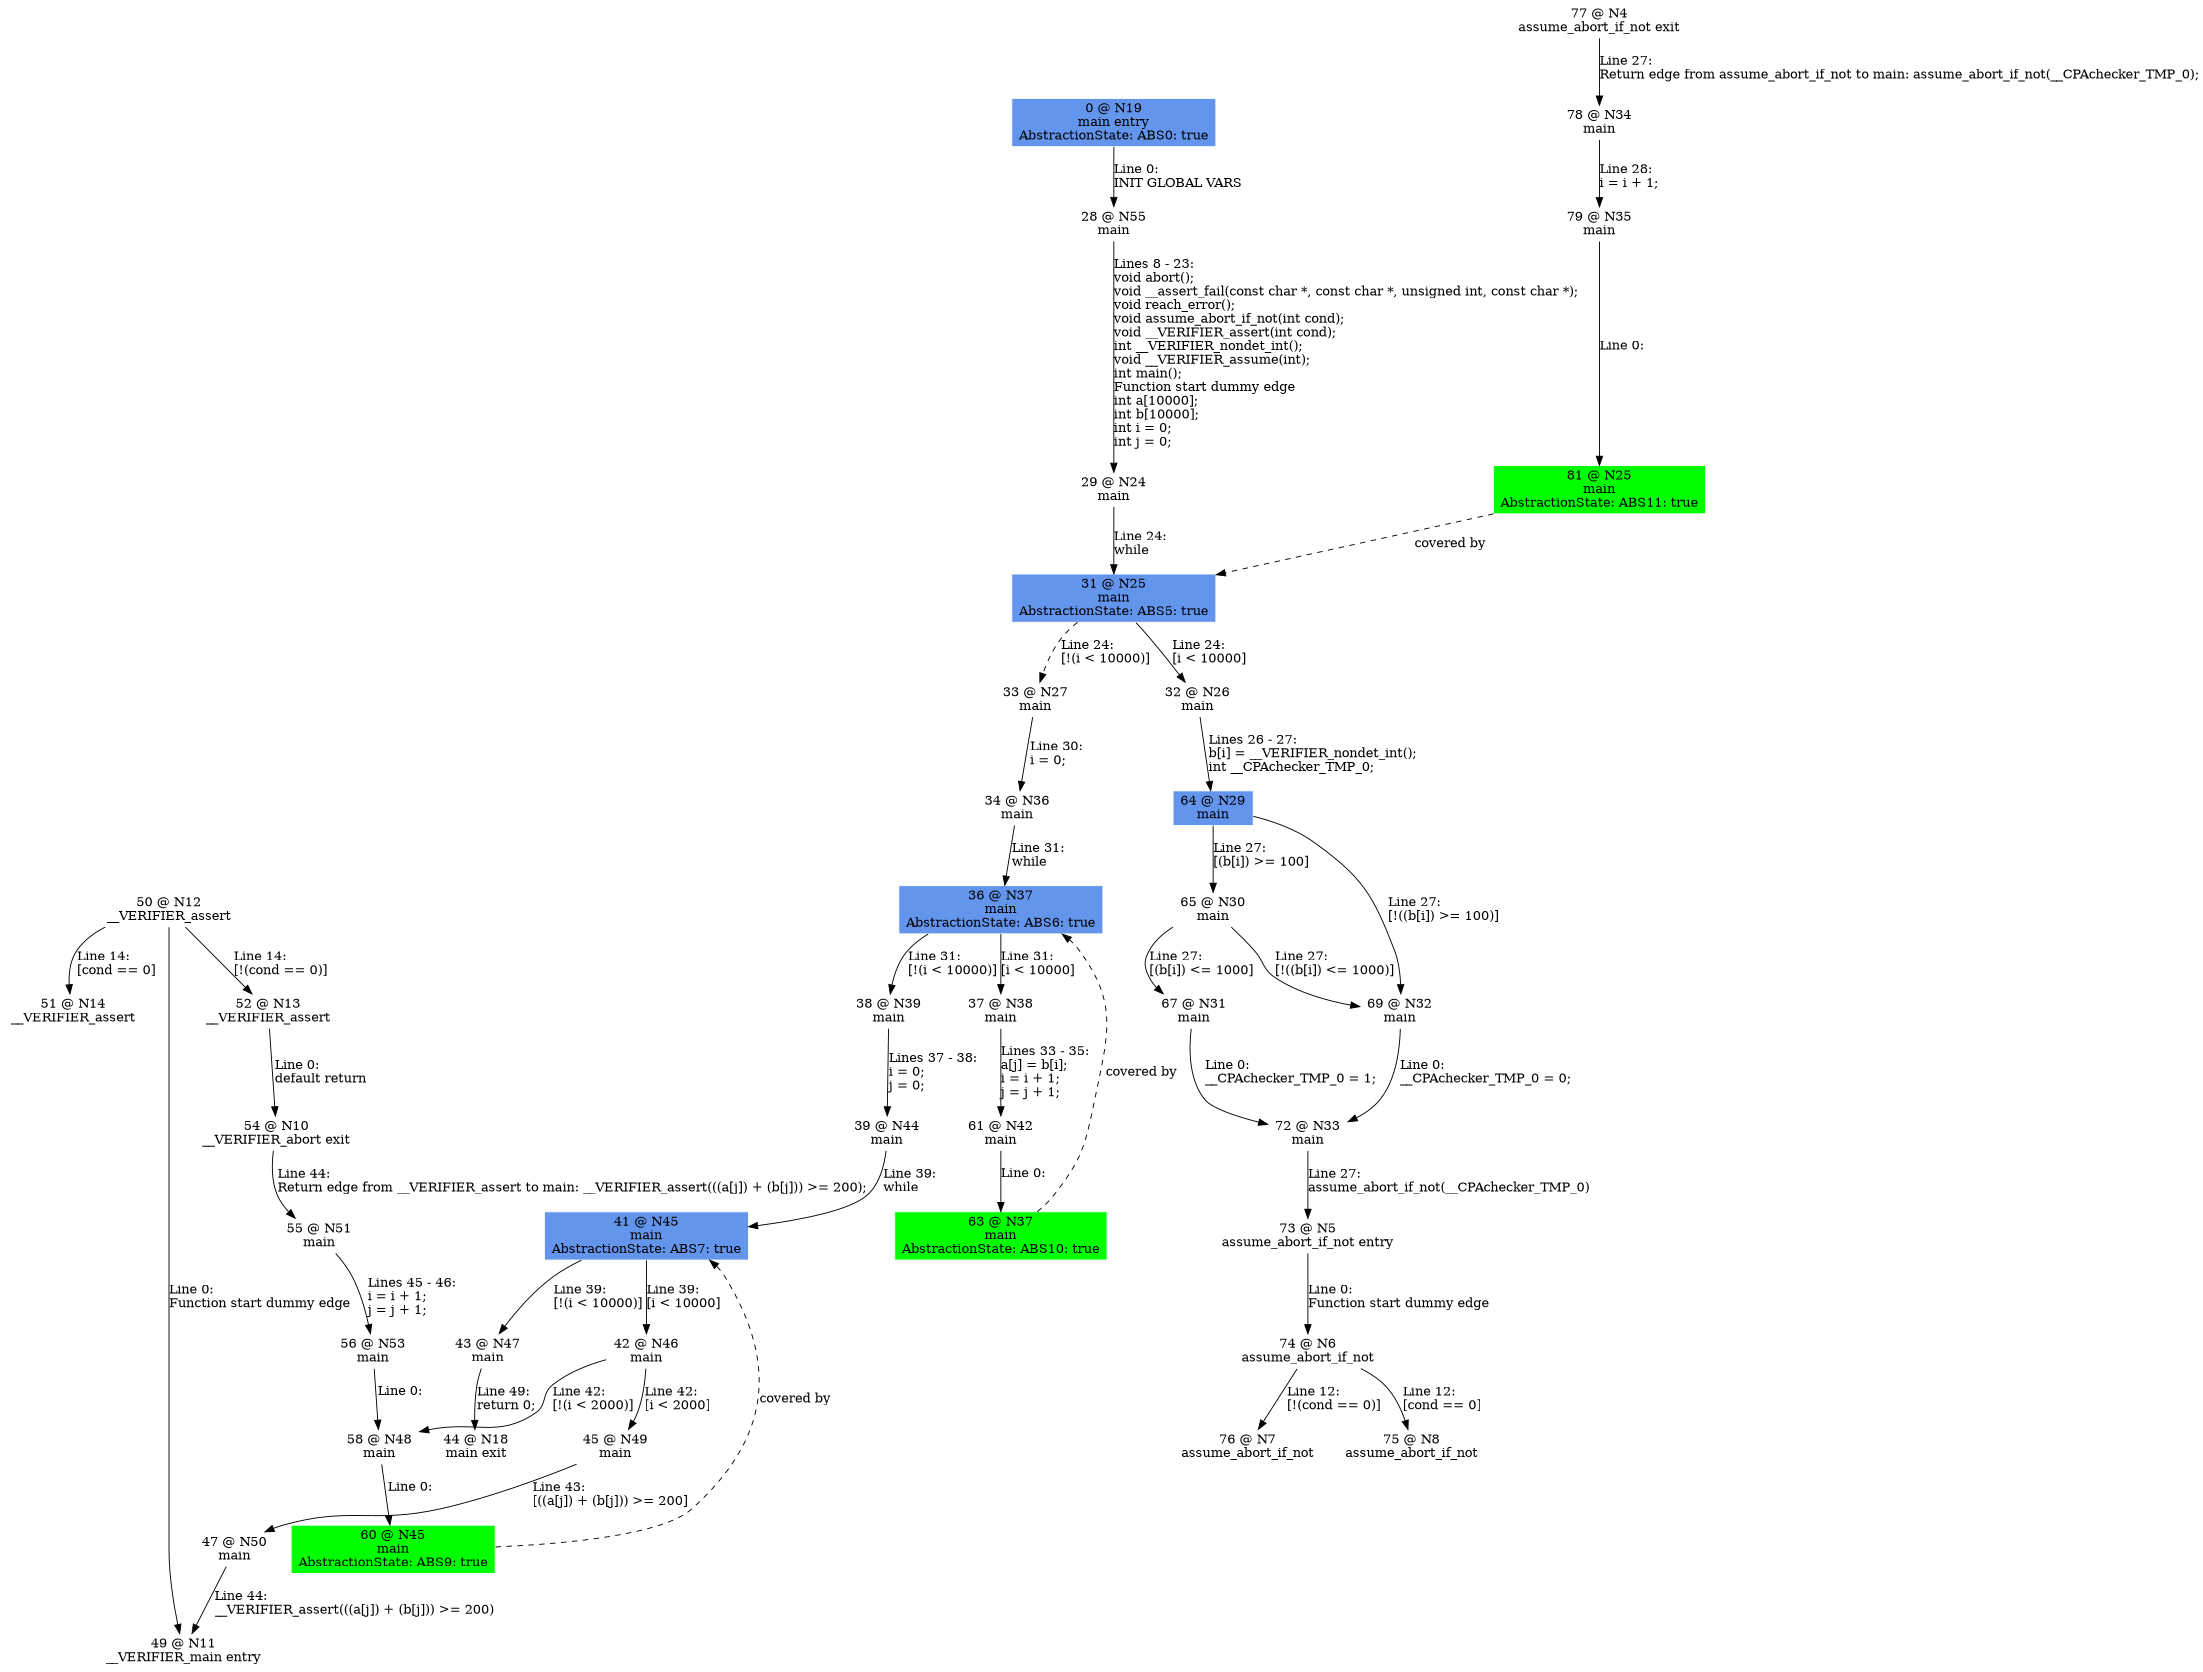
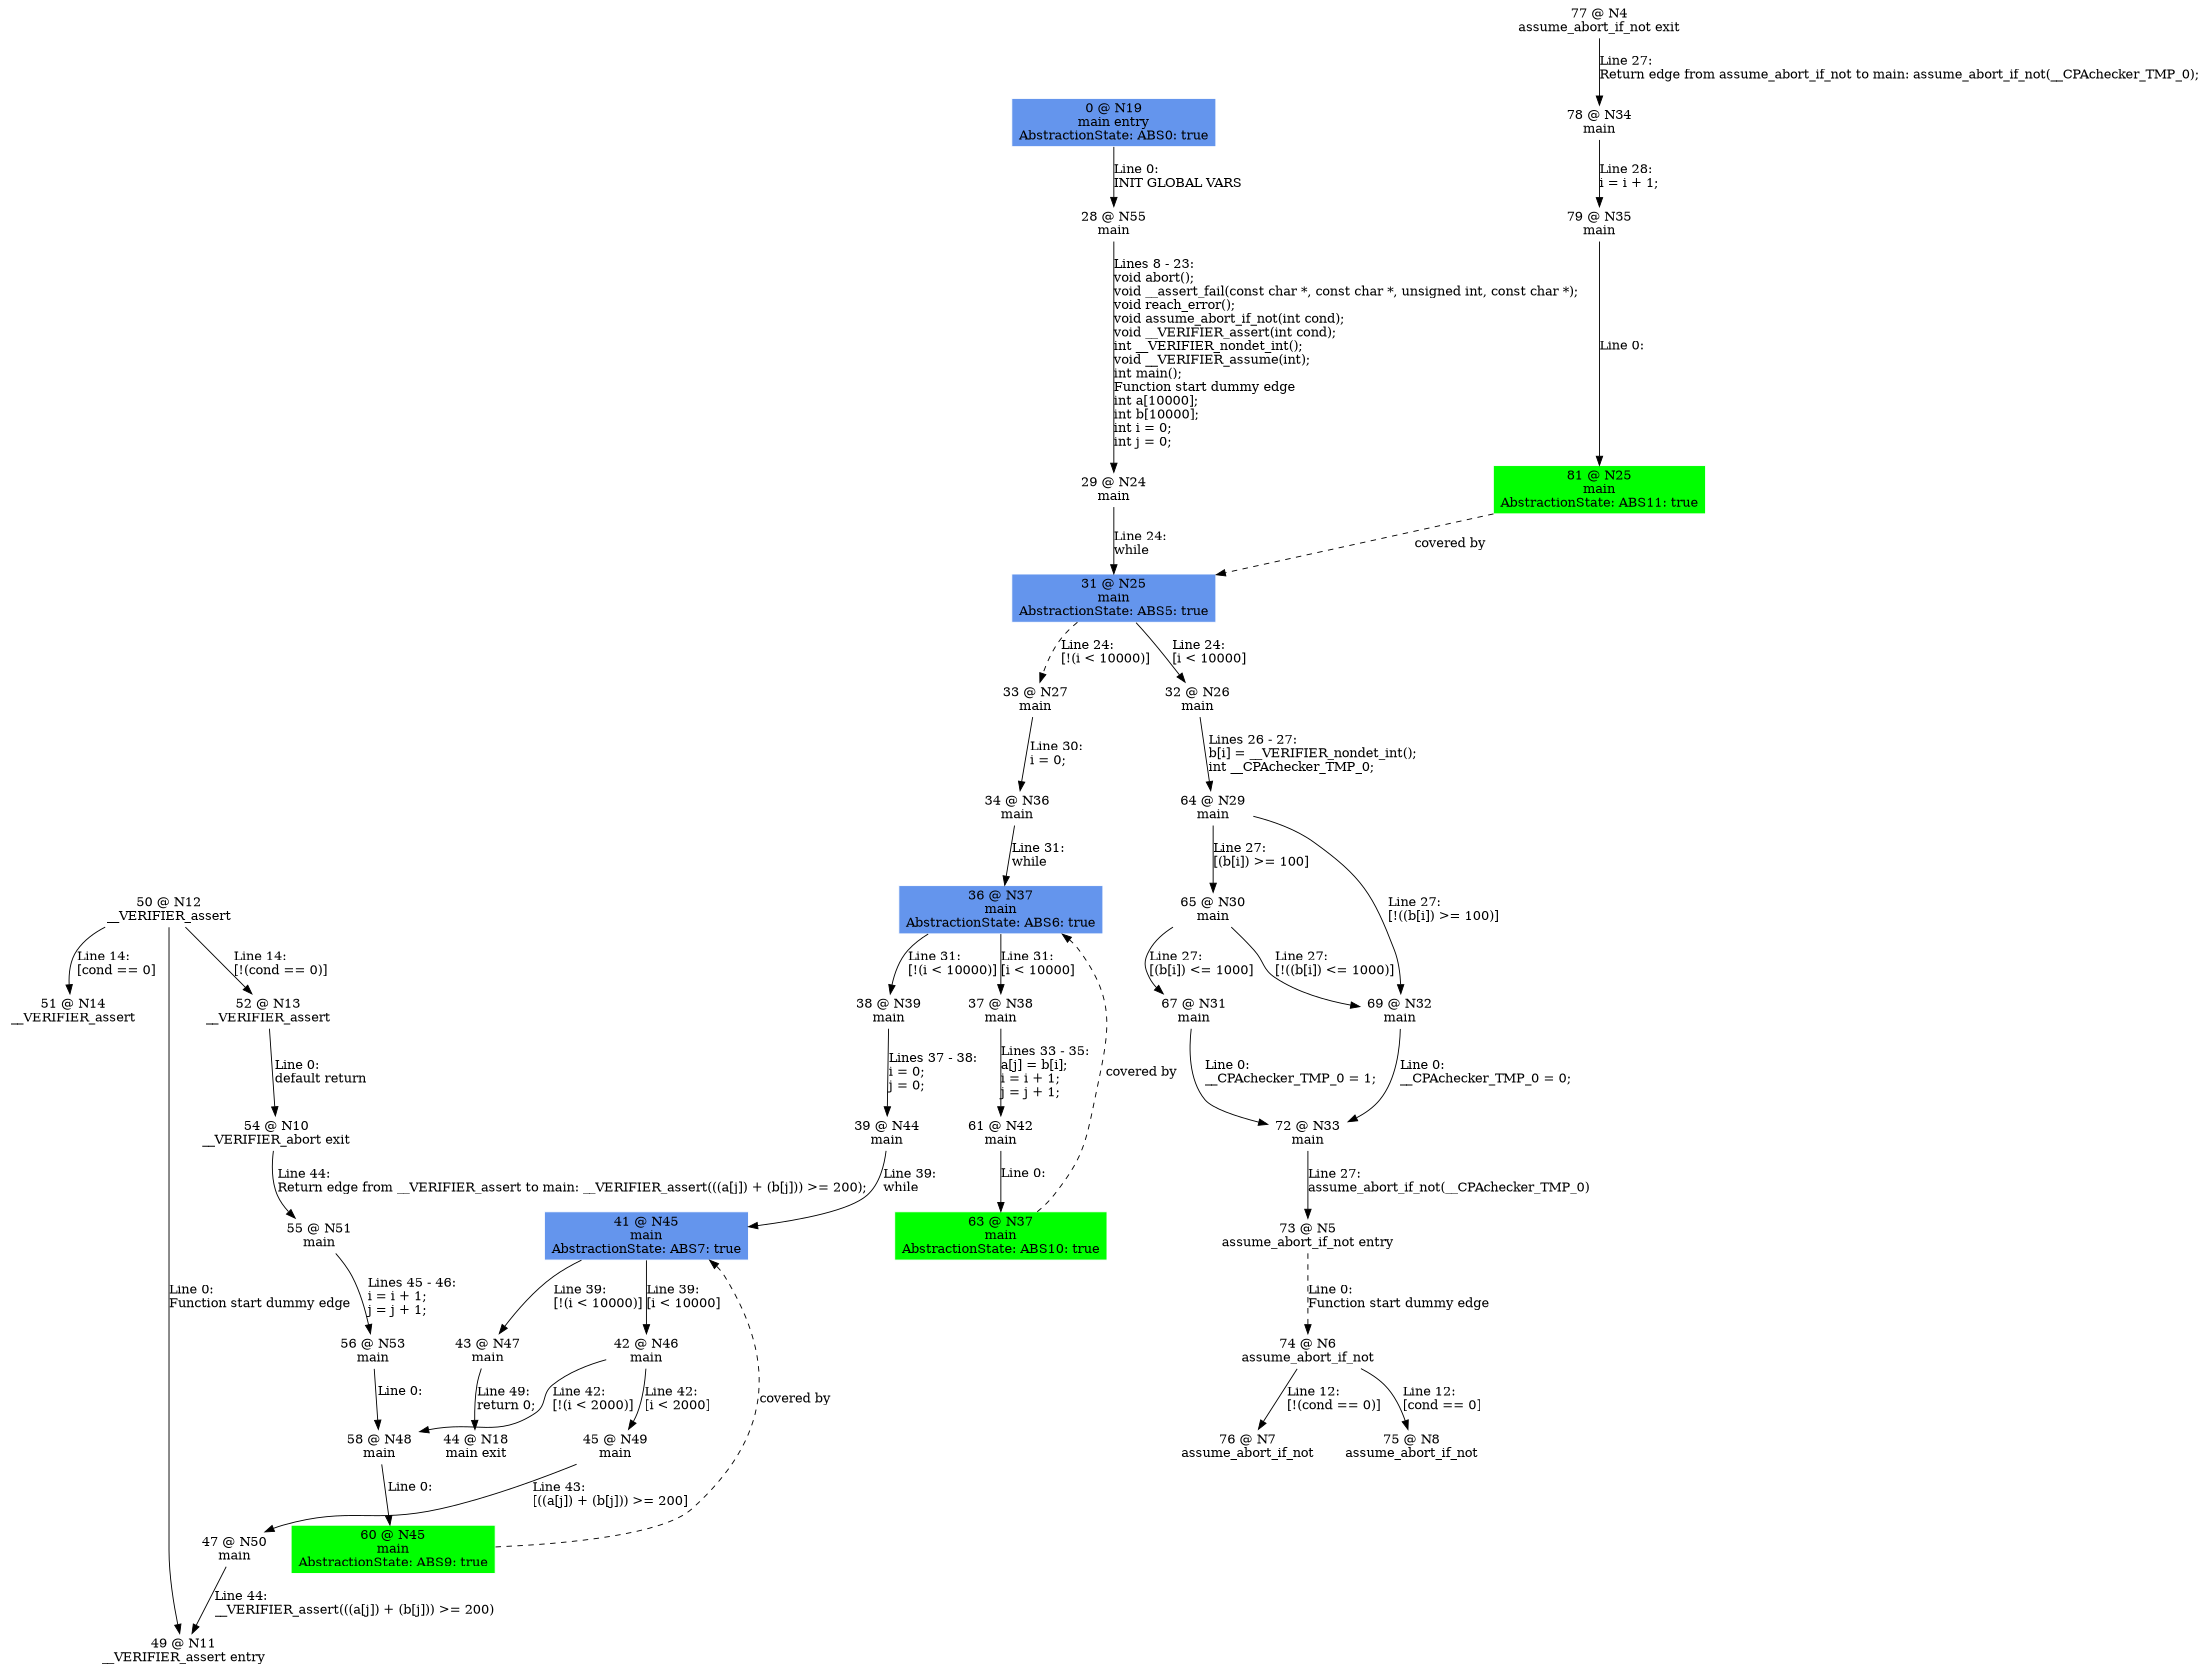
node "64 @ N29 main": fillcolor cornflowerblue -> white
edge "73 @ N5 assume_abort_if_not entry" -> "74 @ N6 assume_abort_if_not": style solid -> dashed
node "49 @ N11 __VERIFIER_main entry": label "49 @ N11 __VERIFIER_main entry" -> "49 @ N11 __VERIFIER_assert entry"
